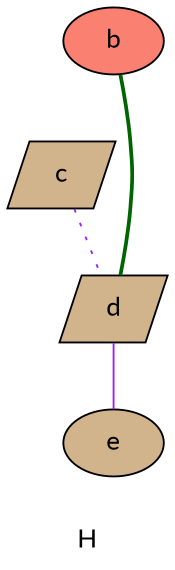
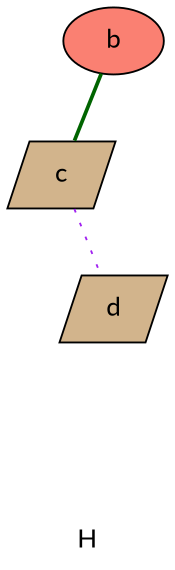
edge "b" -- "d": now "b" -- "c"
node "e": removed
